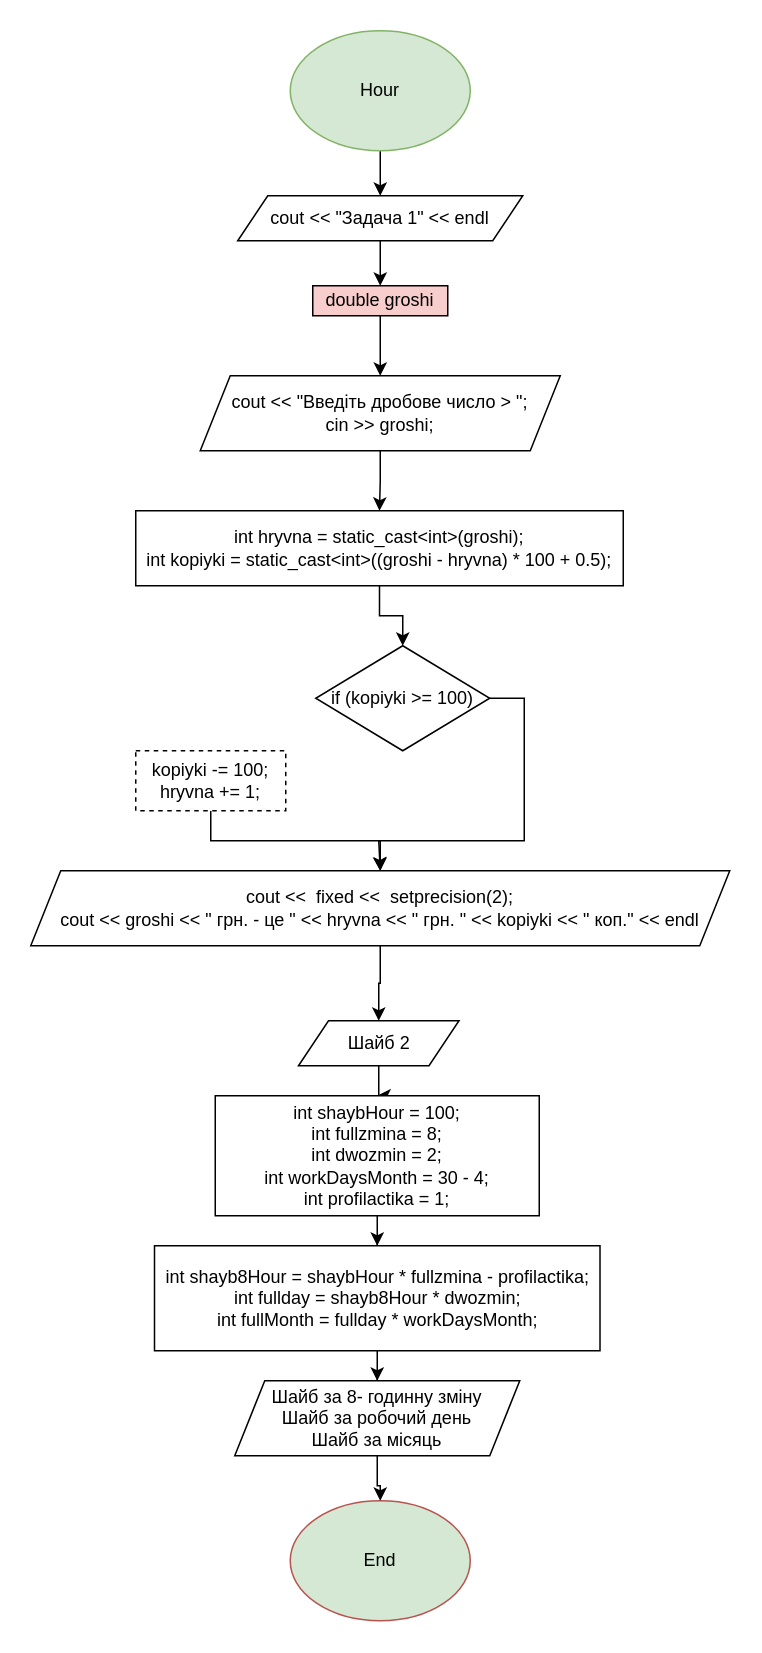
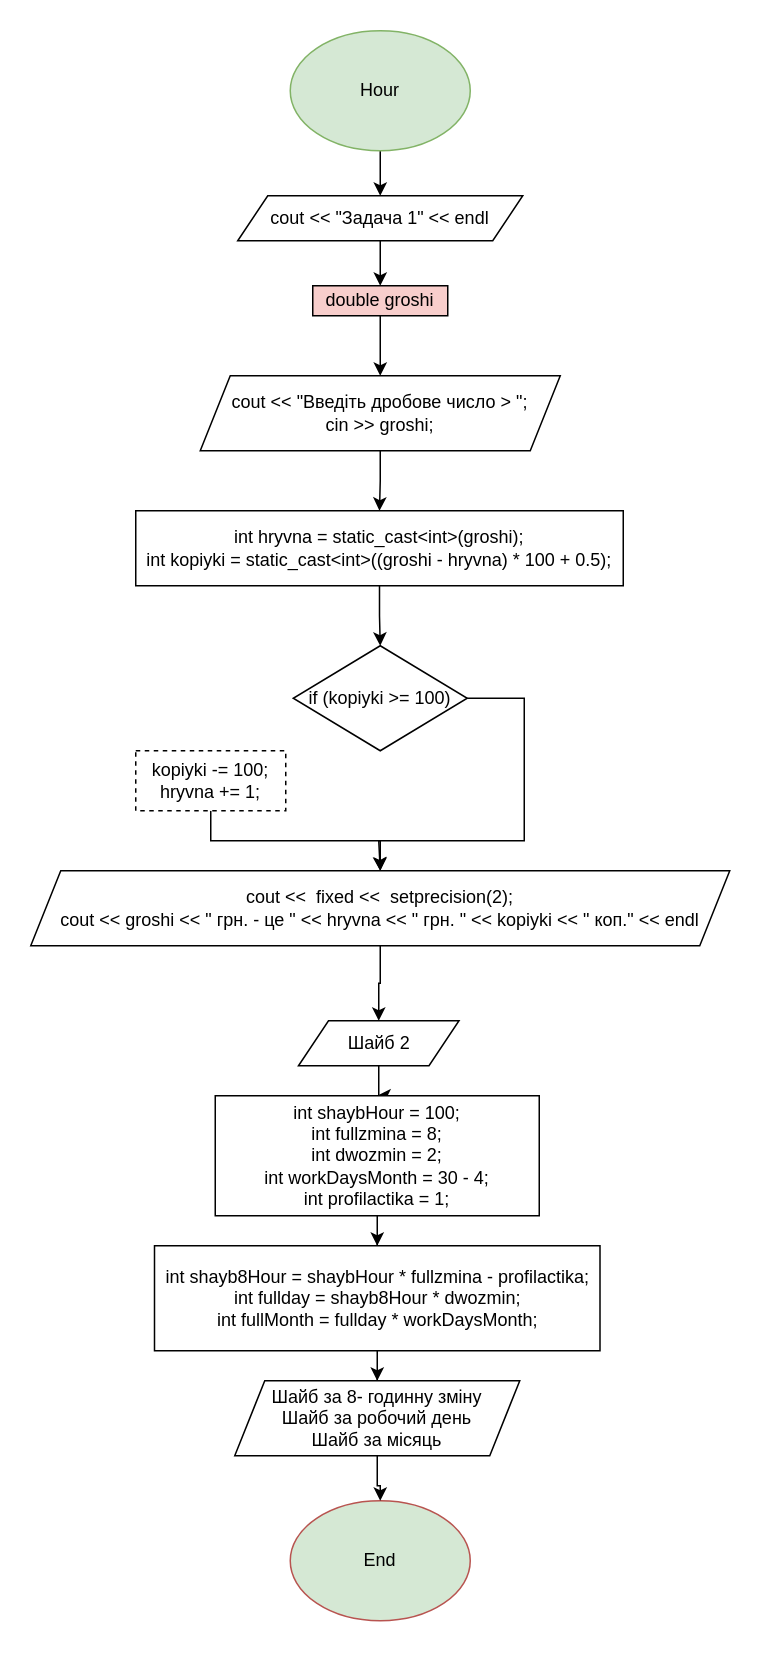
node "if (kopiyki >= 100)": moved (403, 698) -> (380, 698)
